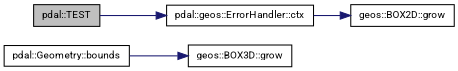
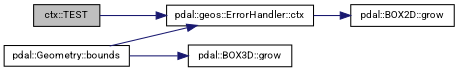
node "pdal::TEST": label "pdal::TEST" -> "ctx::TEST"
node "geos::BOX2D::grow": label "geos::BOX2D::grow" -> "pdal::BOX2D::grow"
edge "pdal::Geometry::bounds" -> "pdal::geos::ErrorHandler::ctx": added
node "geos::BOX3D::grow": label "geos::BOX3D::grow" -> "pdal::BOX3D::grow"
